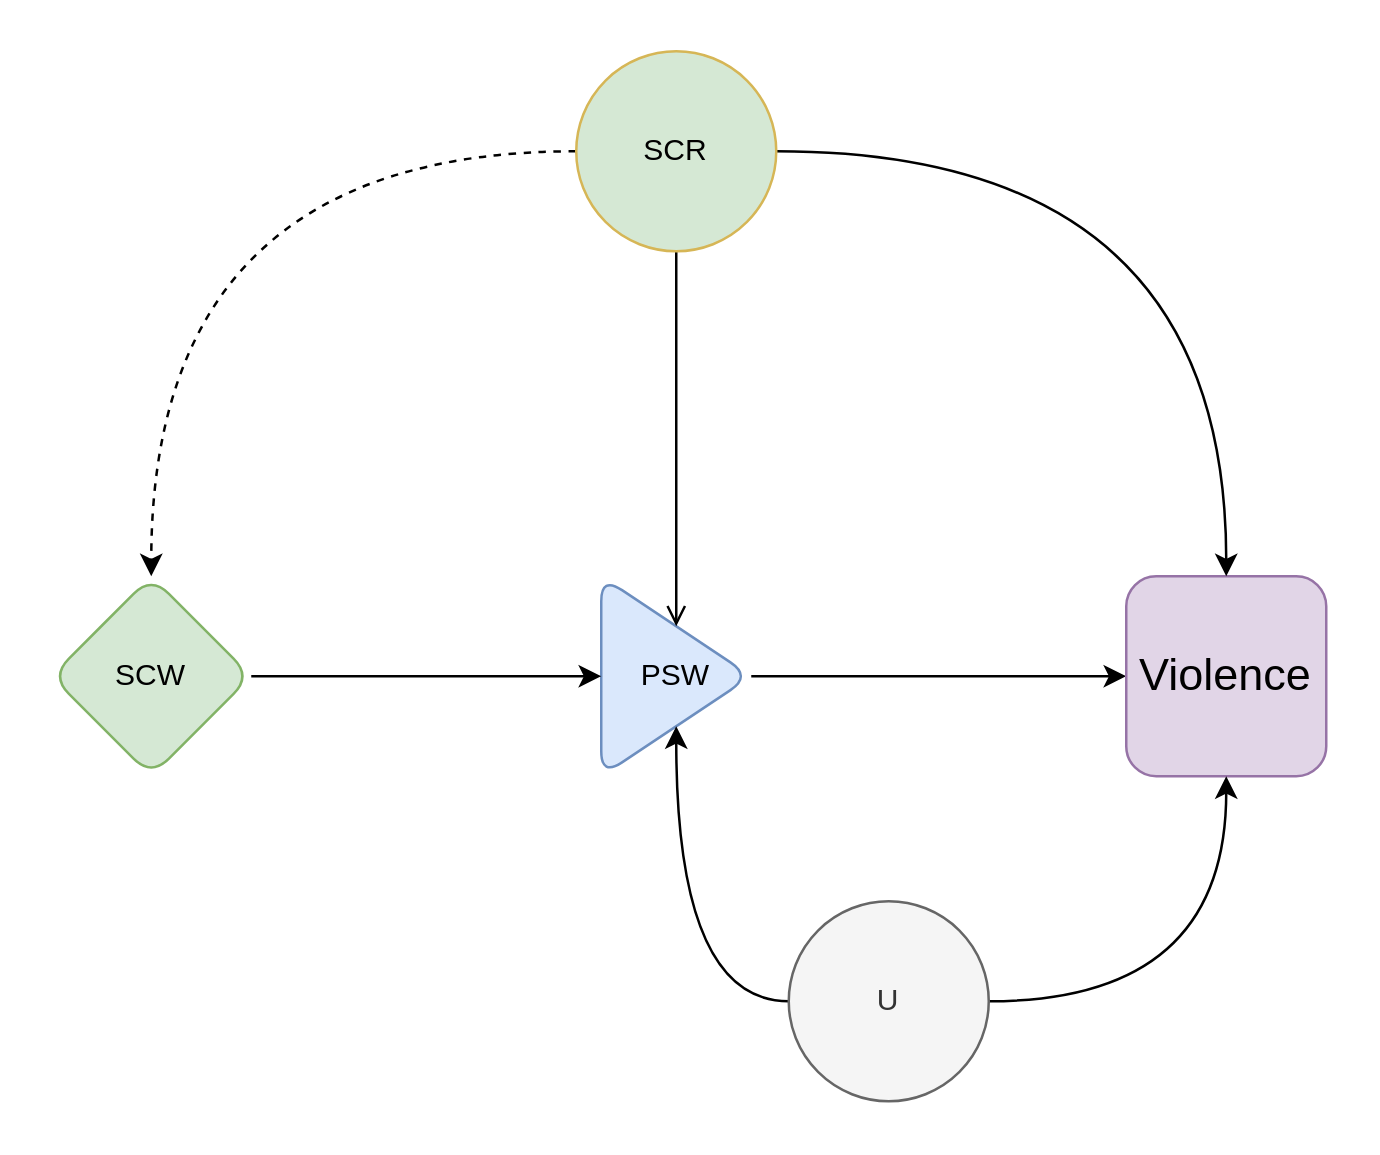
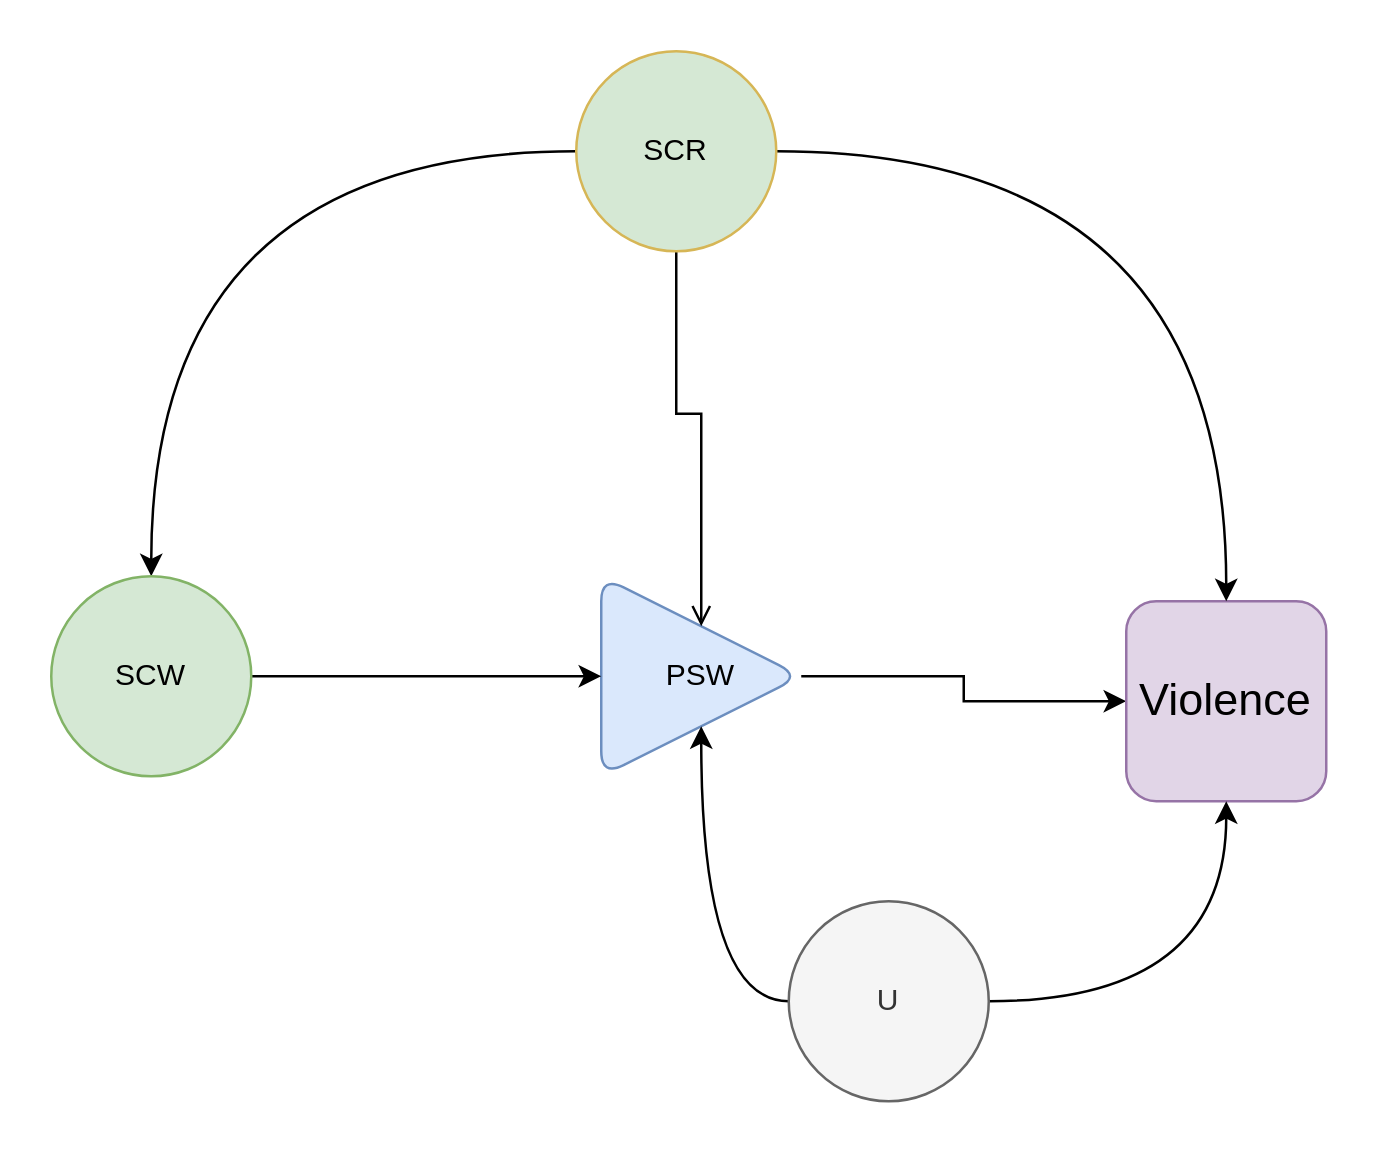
edge "SCR" -> "SCW": style dashed -> solid
node "SCW": shape diamond -> ellipse
node "PSW": size 150x200 -> 200x200
node "Violence": moved (1226, 676) -> (1226, 701)
